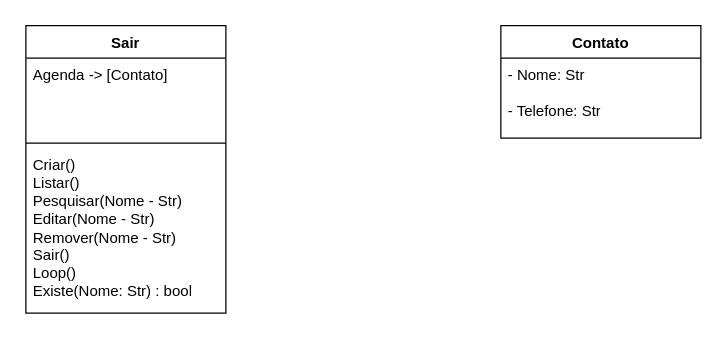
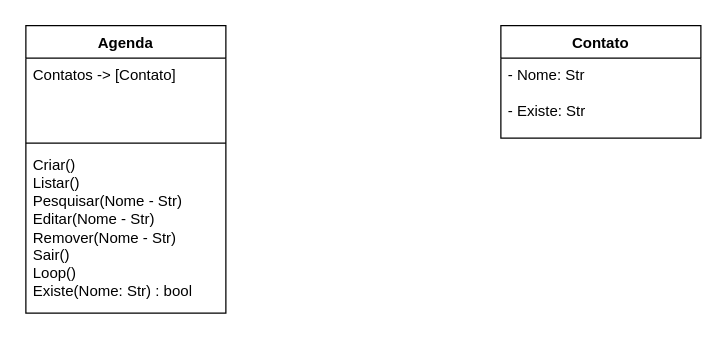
node "Sair": label "Sair" -> "Agenda"
node "Agenda -> [Contato]": label "Agenda -> [Contato]" -> "Contatos -> [Contato]"
node "- Nome: Str - Telefone: Str": label "- Nome: Str - Telefone: Str" -> "- Nome: Str - Existe: Str"
